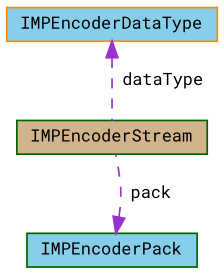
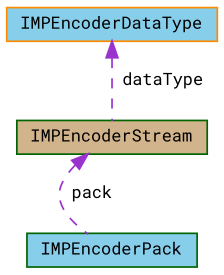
edge "IMPEncoderStream" -> "IMPEncoderPack": reversed
